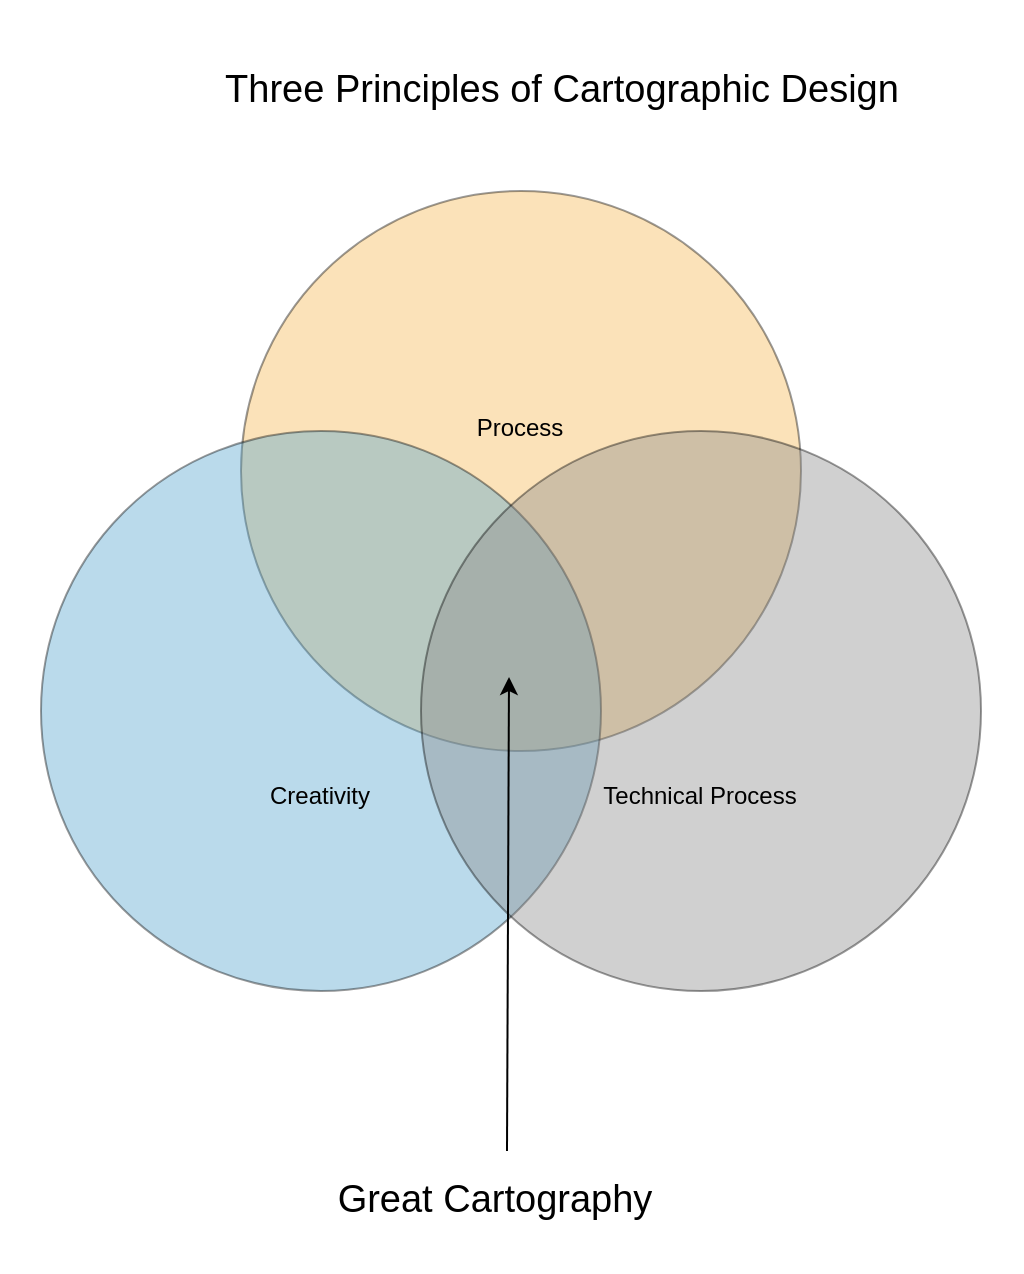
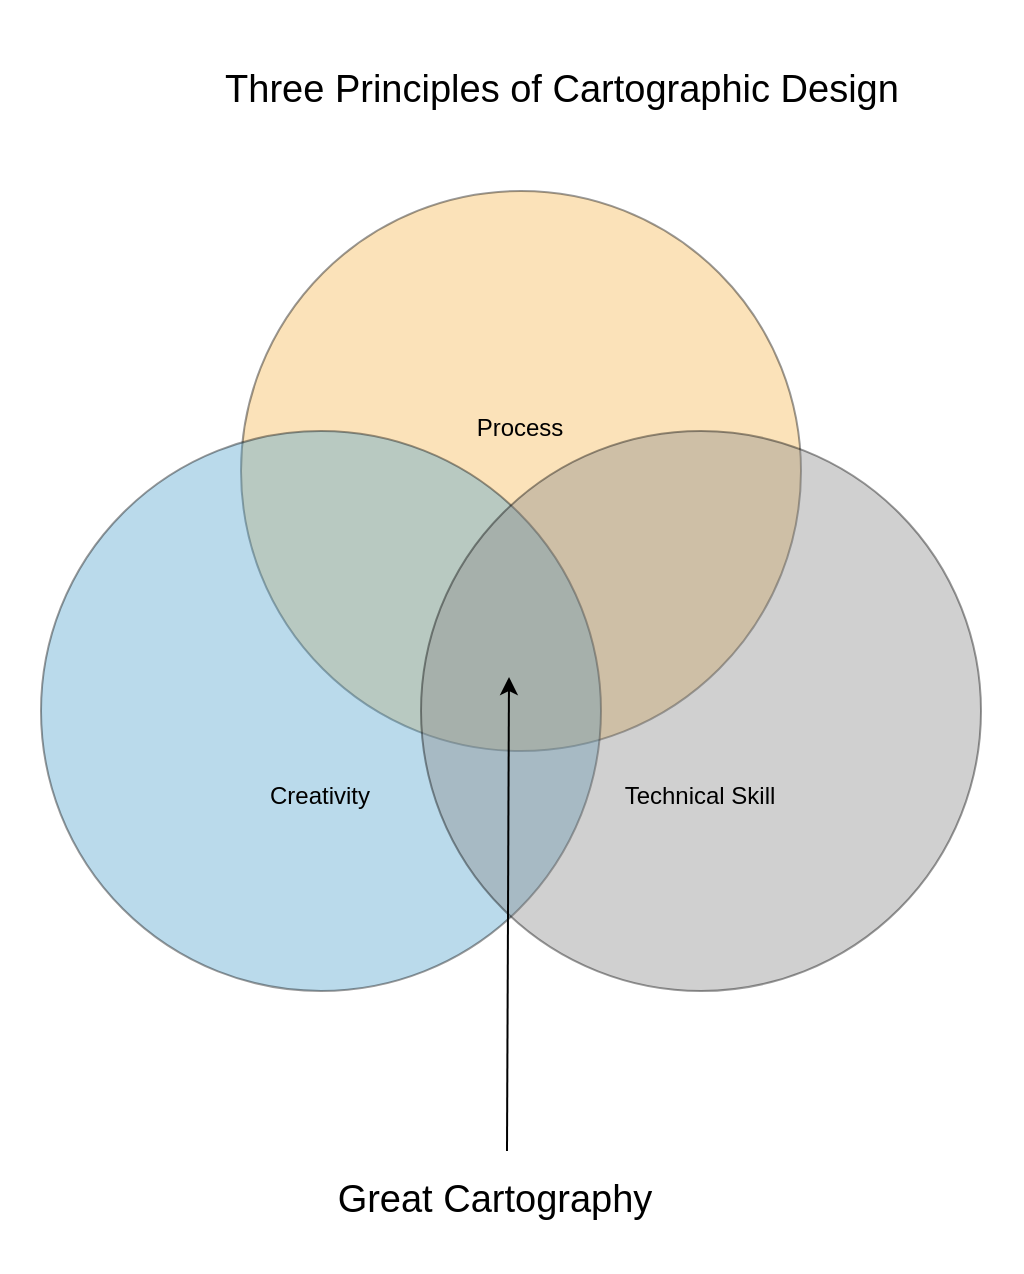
node "Technical Process": label "Technical Process" -> "Technical Skill"
